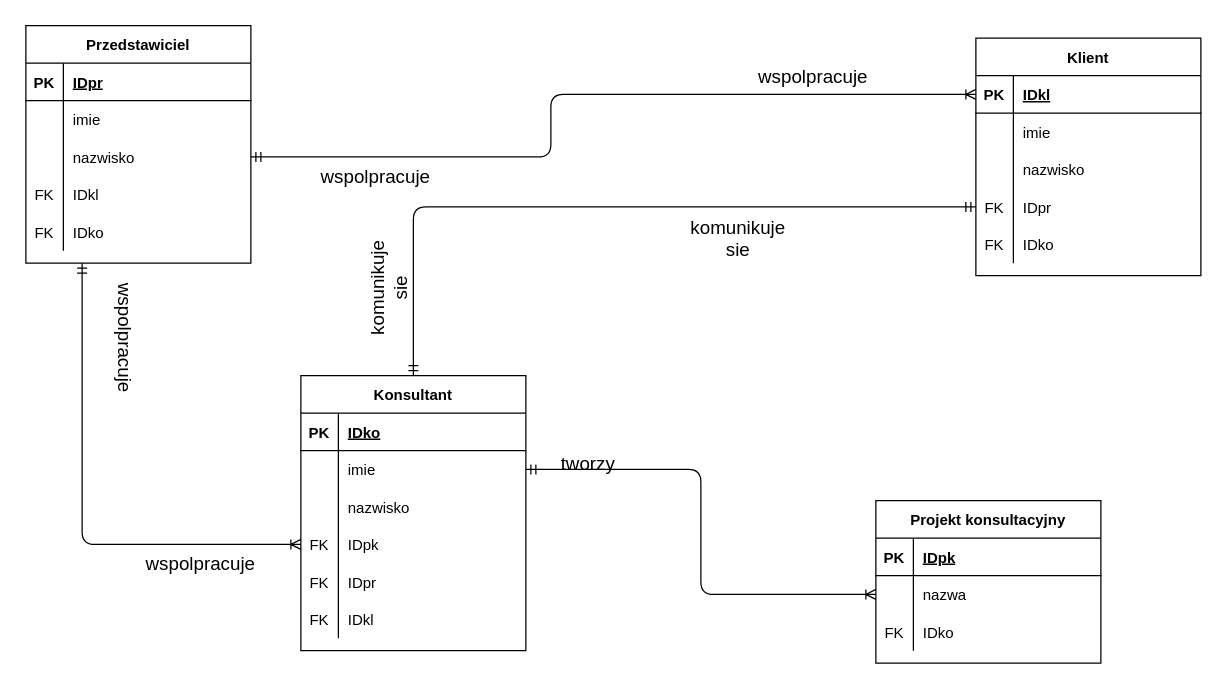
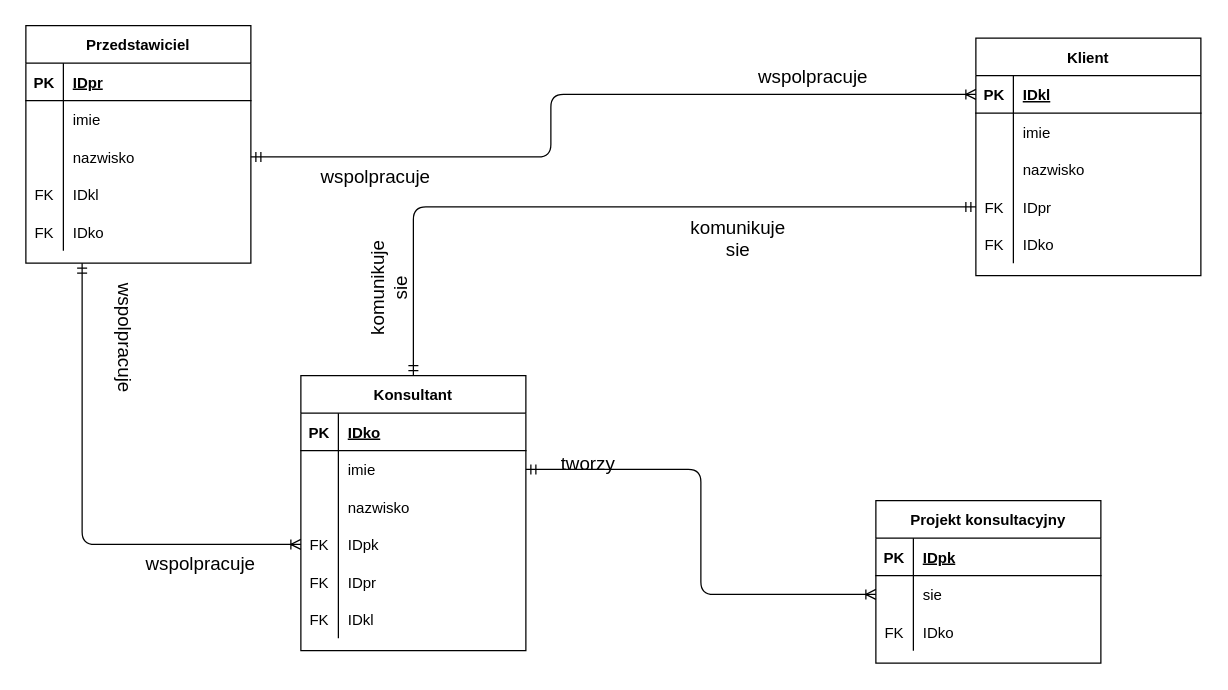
node "nazwa": label "nazwa" -> "sie"
